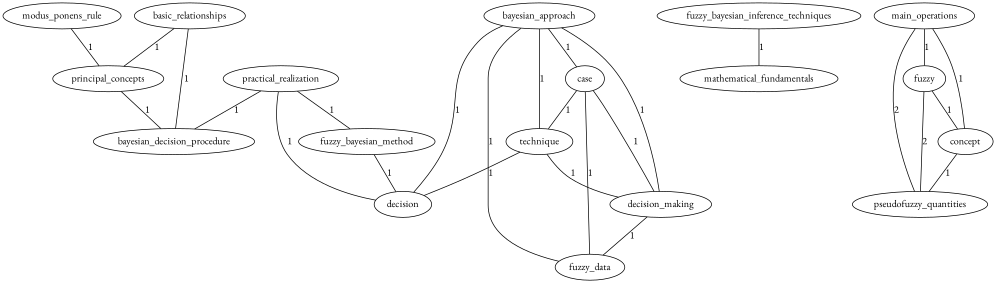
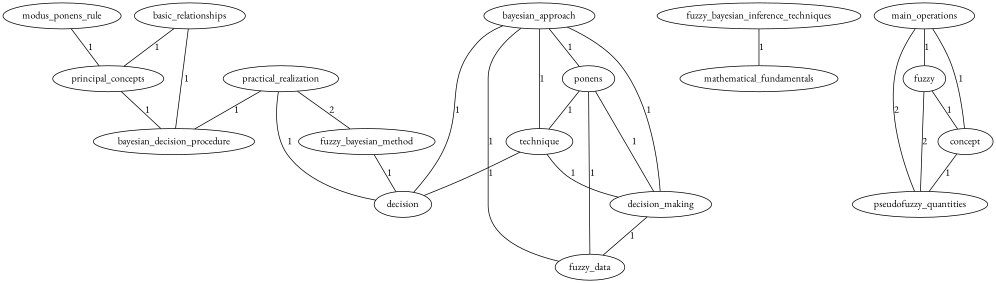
node "case": label "case" -> "ponens"
edge "practical_realization" -- "fuzzy_bayesian_method": label "1" -> "2"
